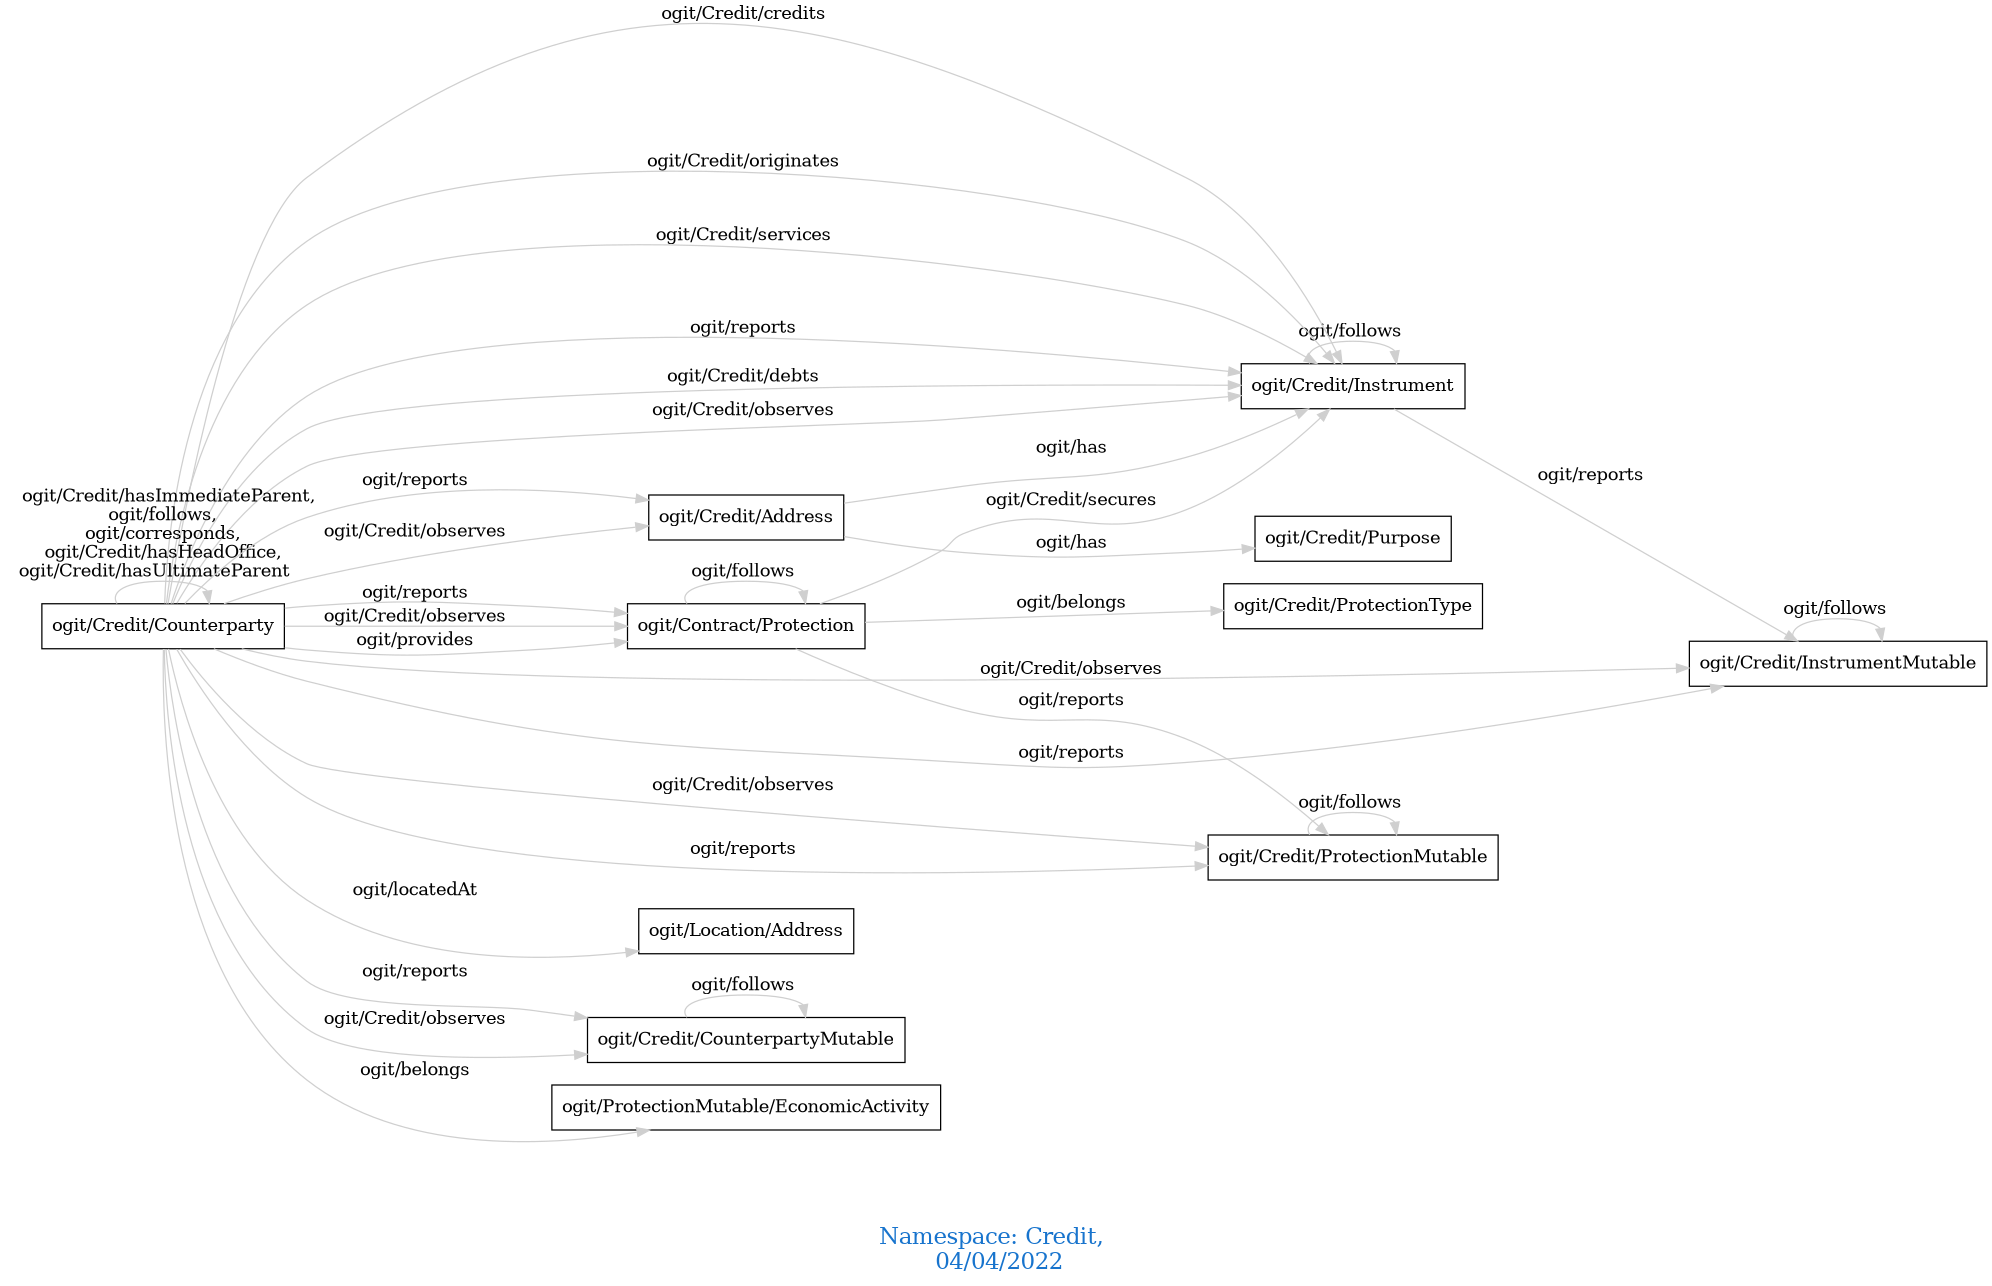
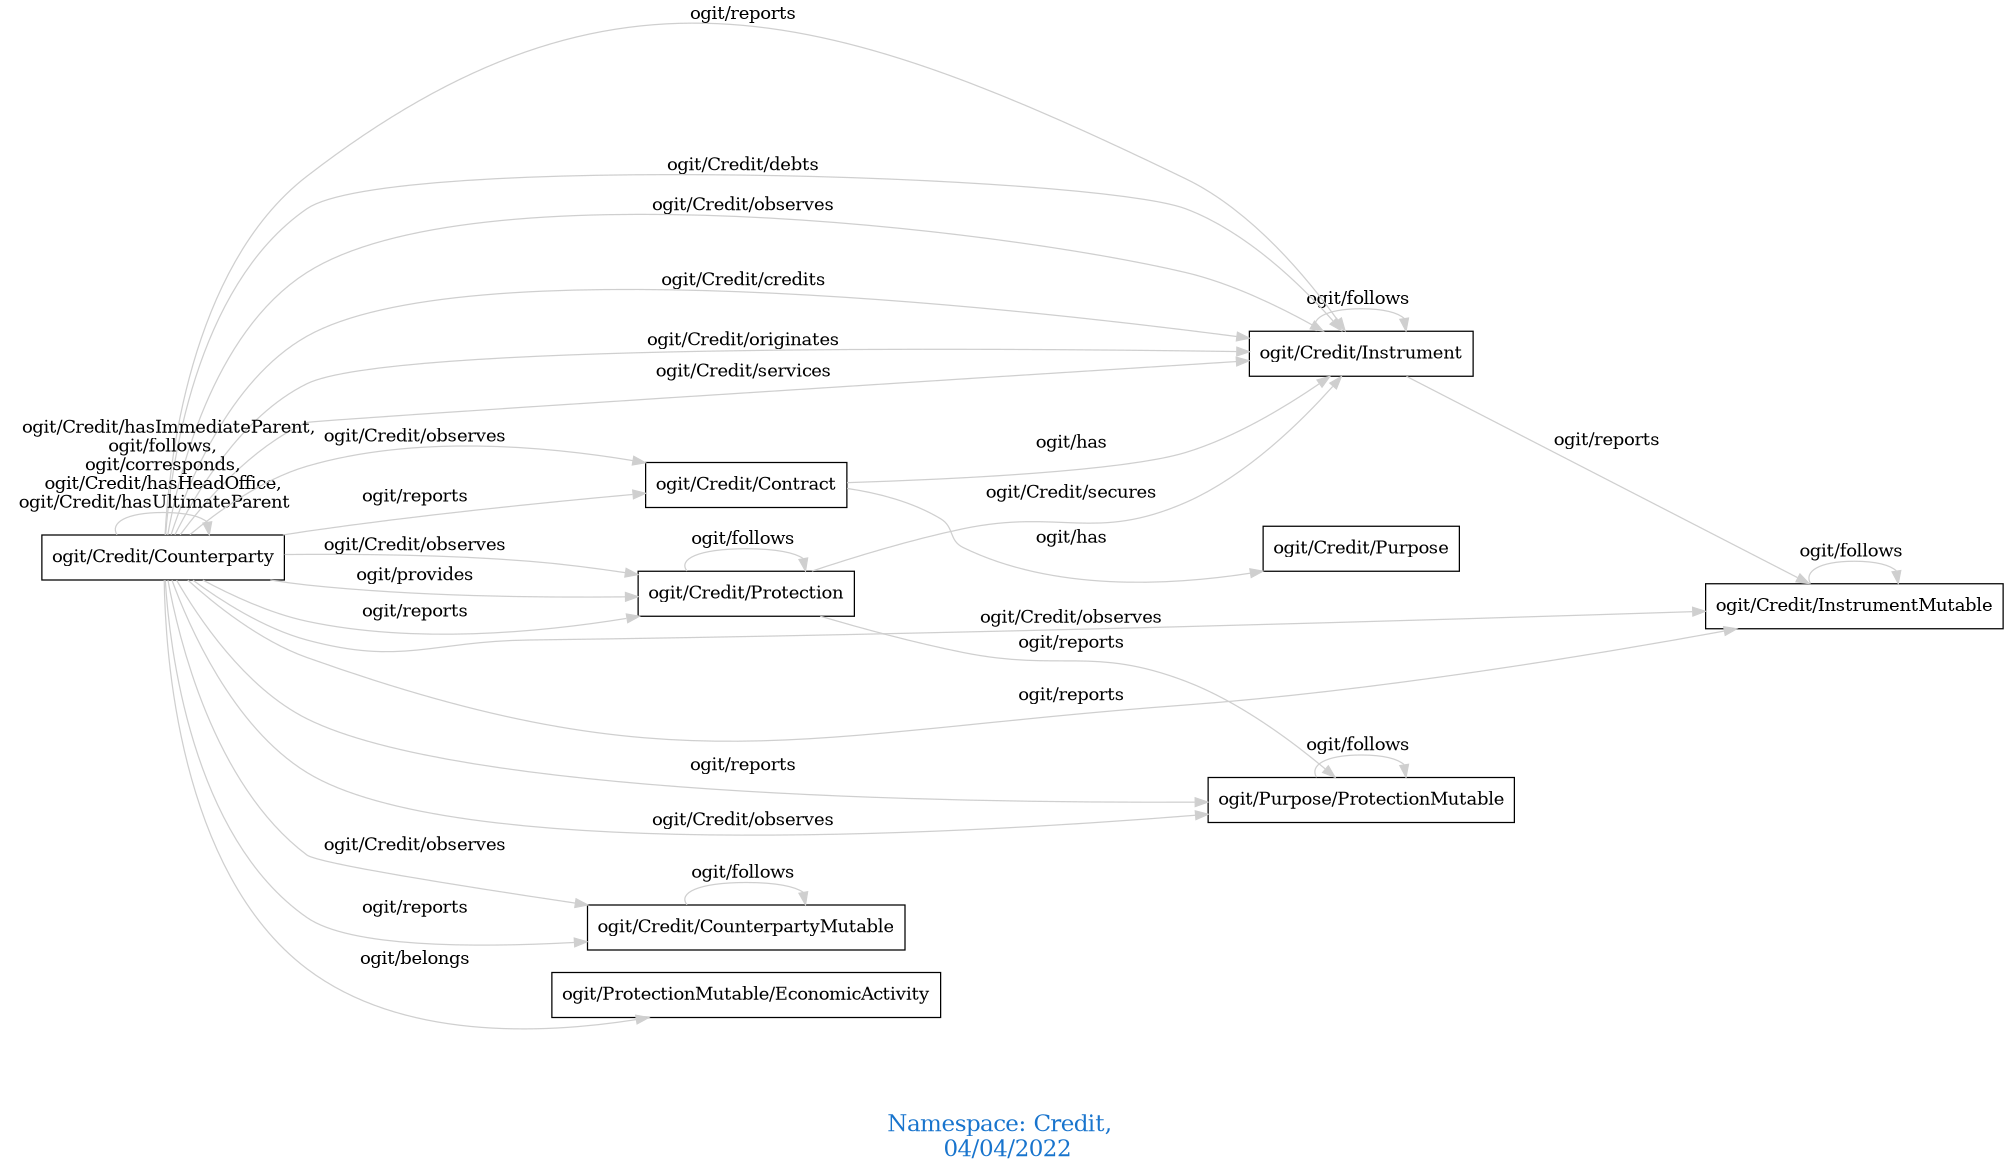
node "ogit/Credit/Address": label "ogit/Credit/Address" -> "ogit/Credit/Contract"
node "ogit/Credit/ProtectionType": removed
node "ogit/Contract/Protection": label "ogit/Contract/Protection" -> "ogit/Credit/Protection"
node "ogit/Credit/ProtectionMutable": label "ogit/Credit/ProtectionMutable" -> "ogit/Purpose/ProtectionMutable"
node "ogit/Location/Address": removed
